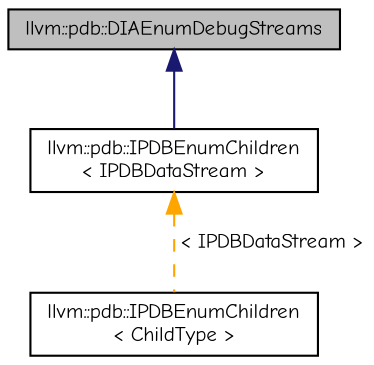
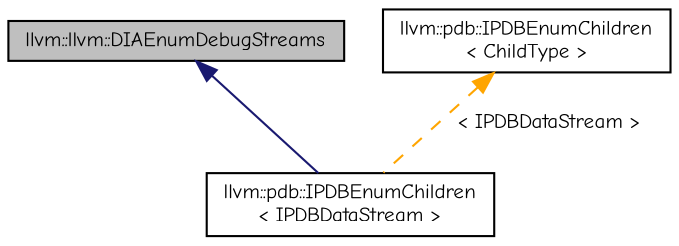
node "llvm::pdb::DIAEnumDebugStreams": label "llvm::pdb::DIAEnumDebugStreams" -> "llvm::llvm::DIAEnumDebugStreams"
edge "llvm::pdb::IPDBEnumChildren < ChildType >" -> "llvm::pdb::IPDBEnumChildren < IPDBDataStream >": reversed
